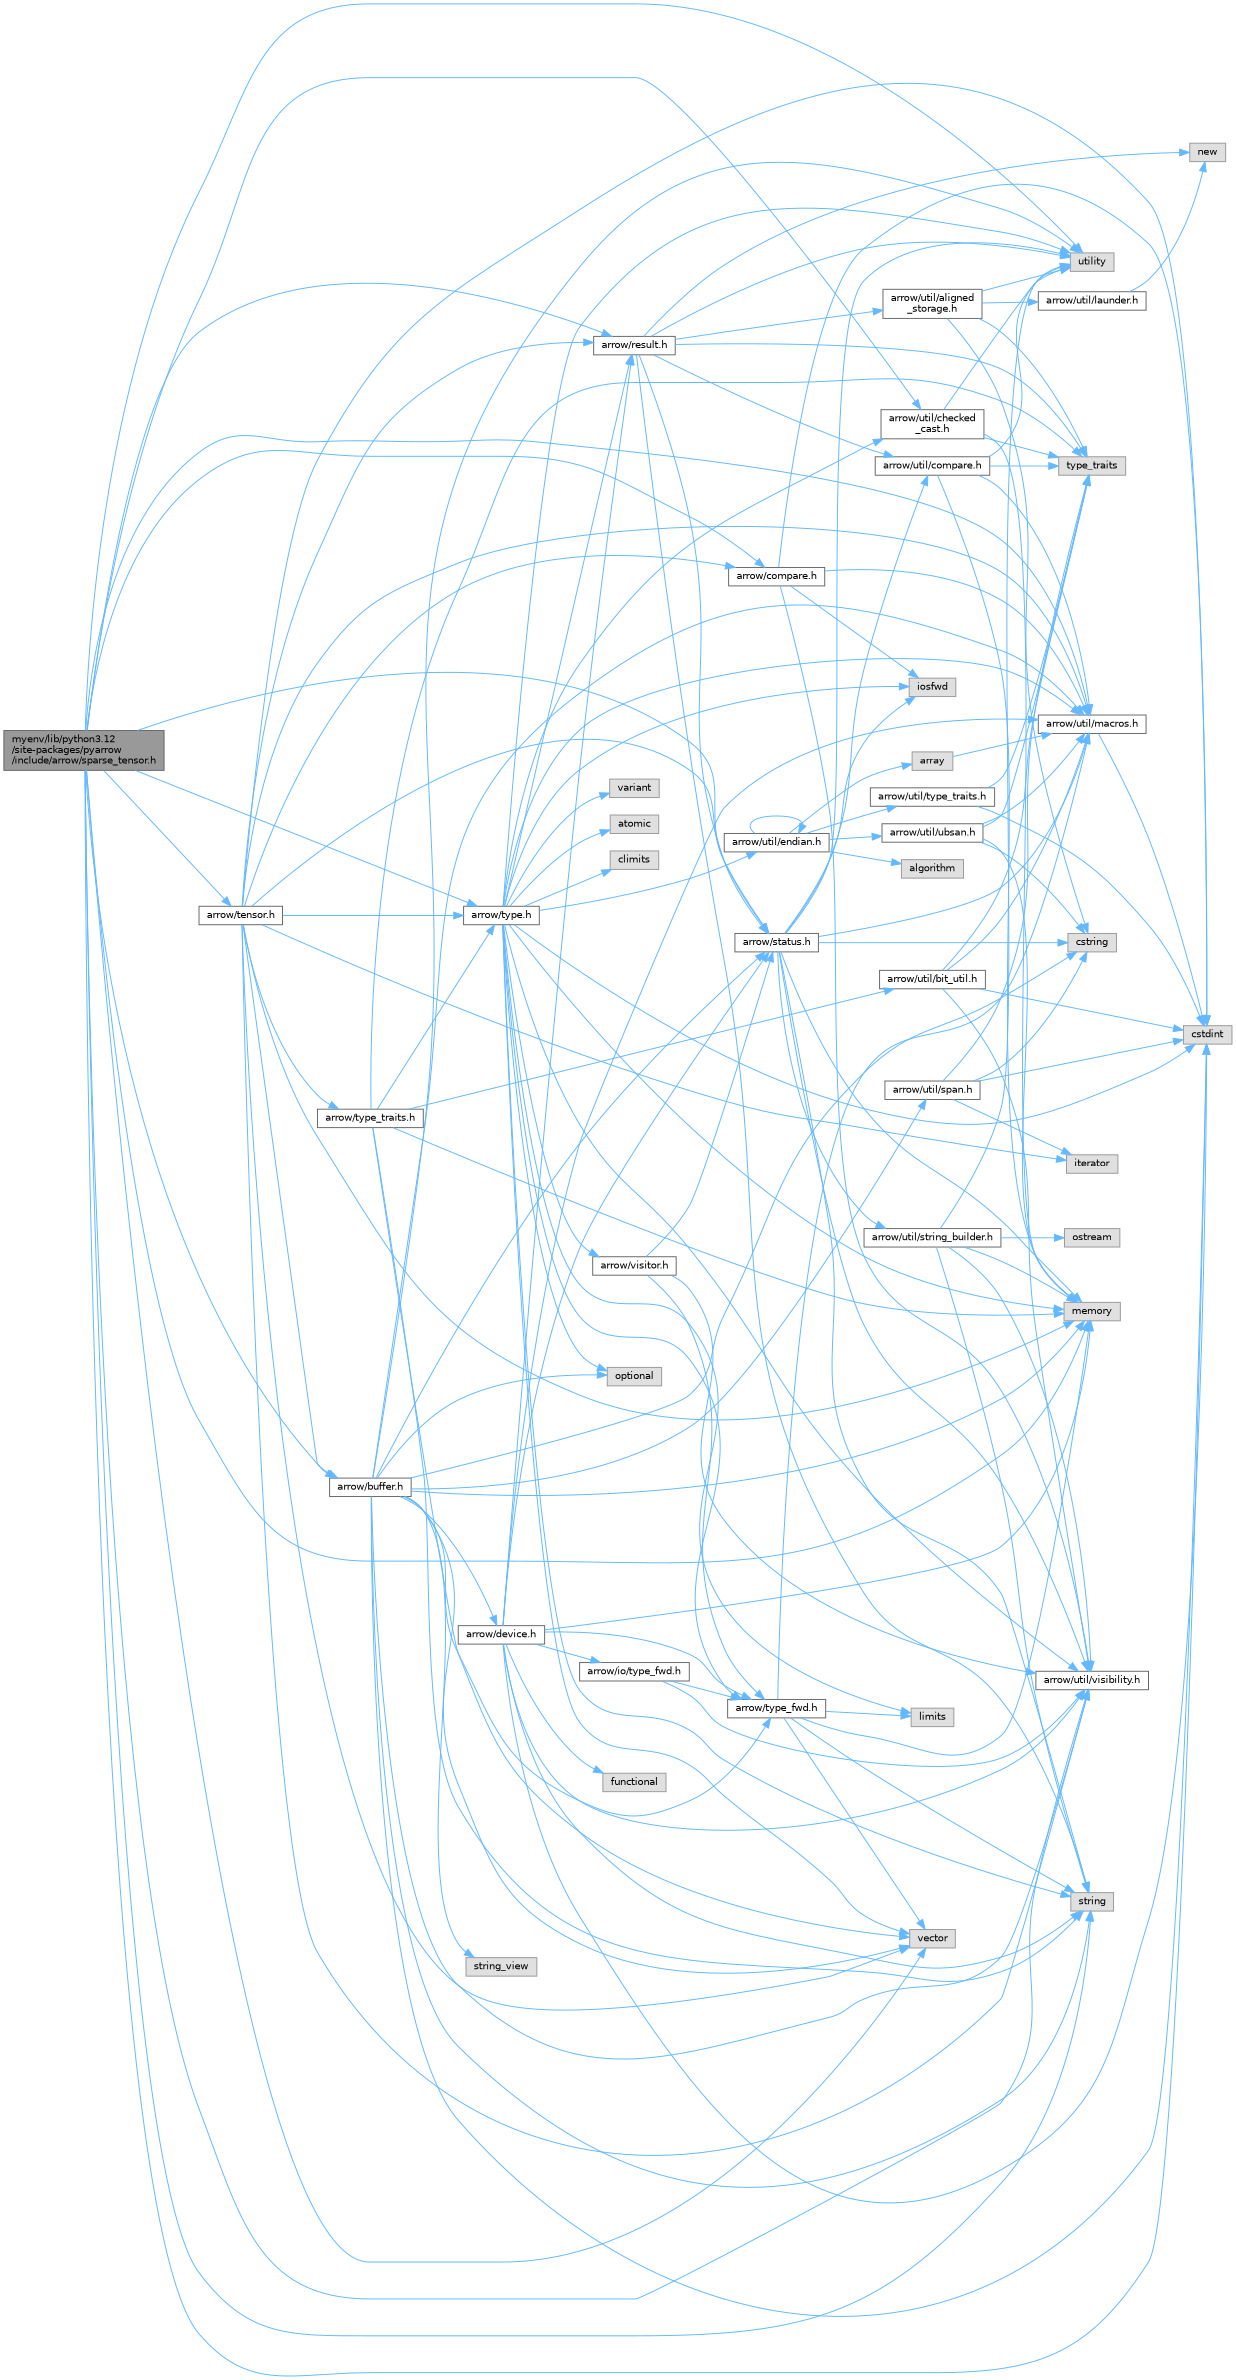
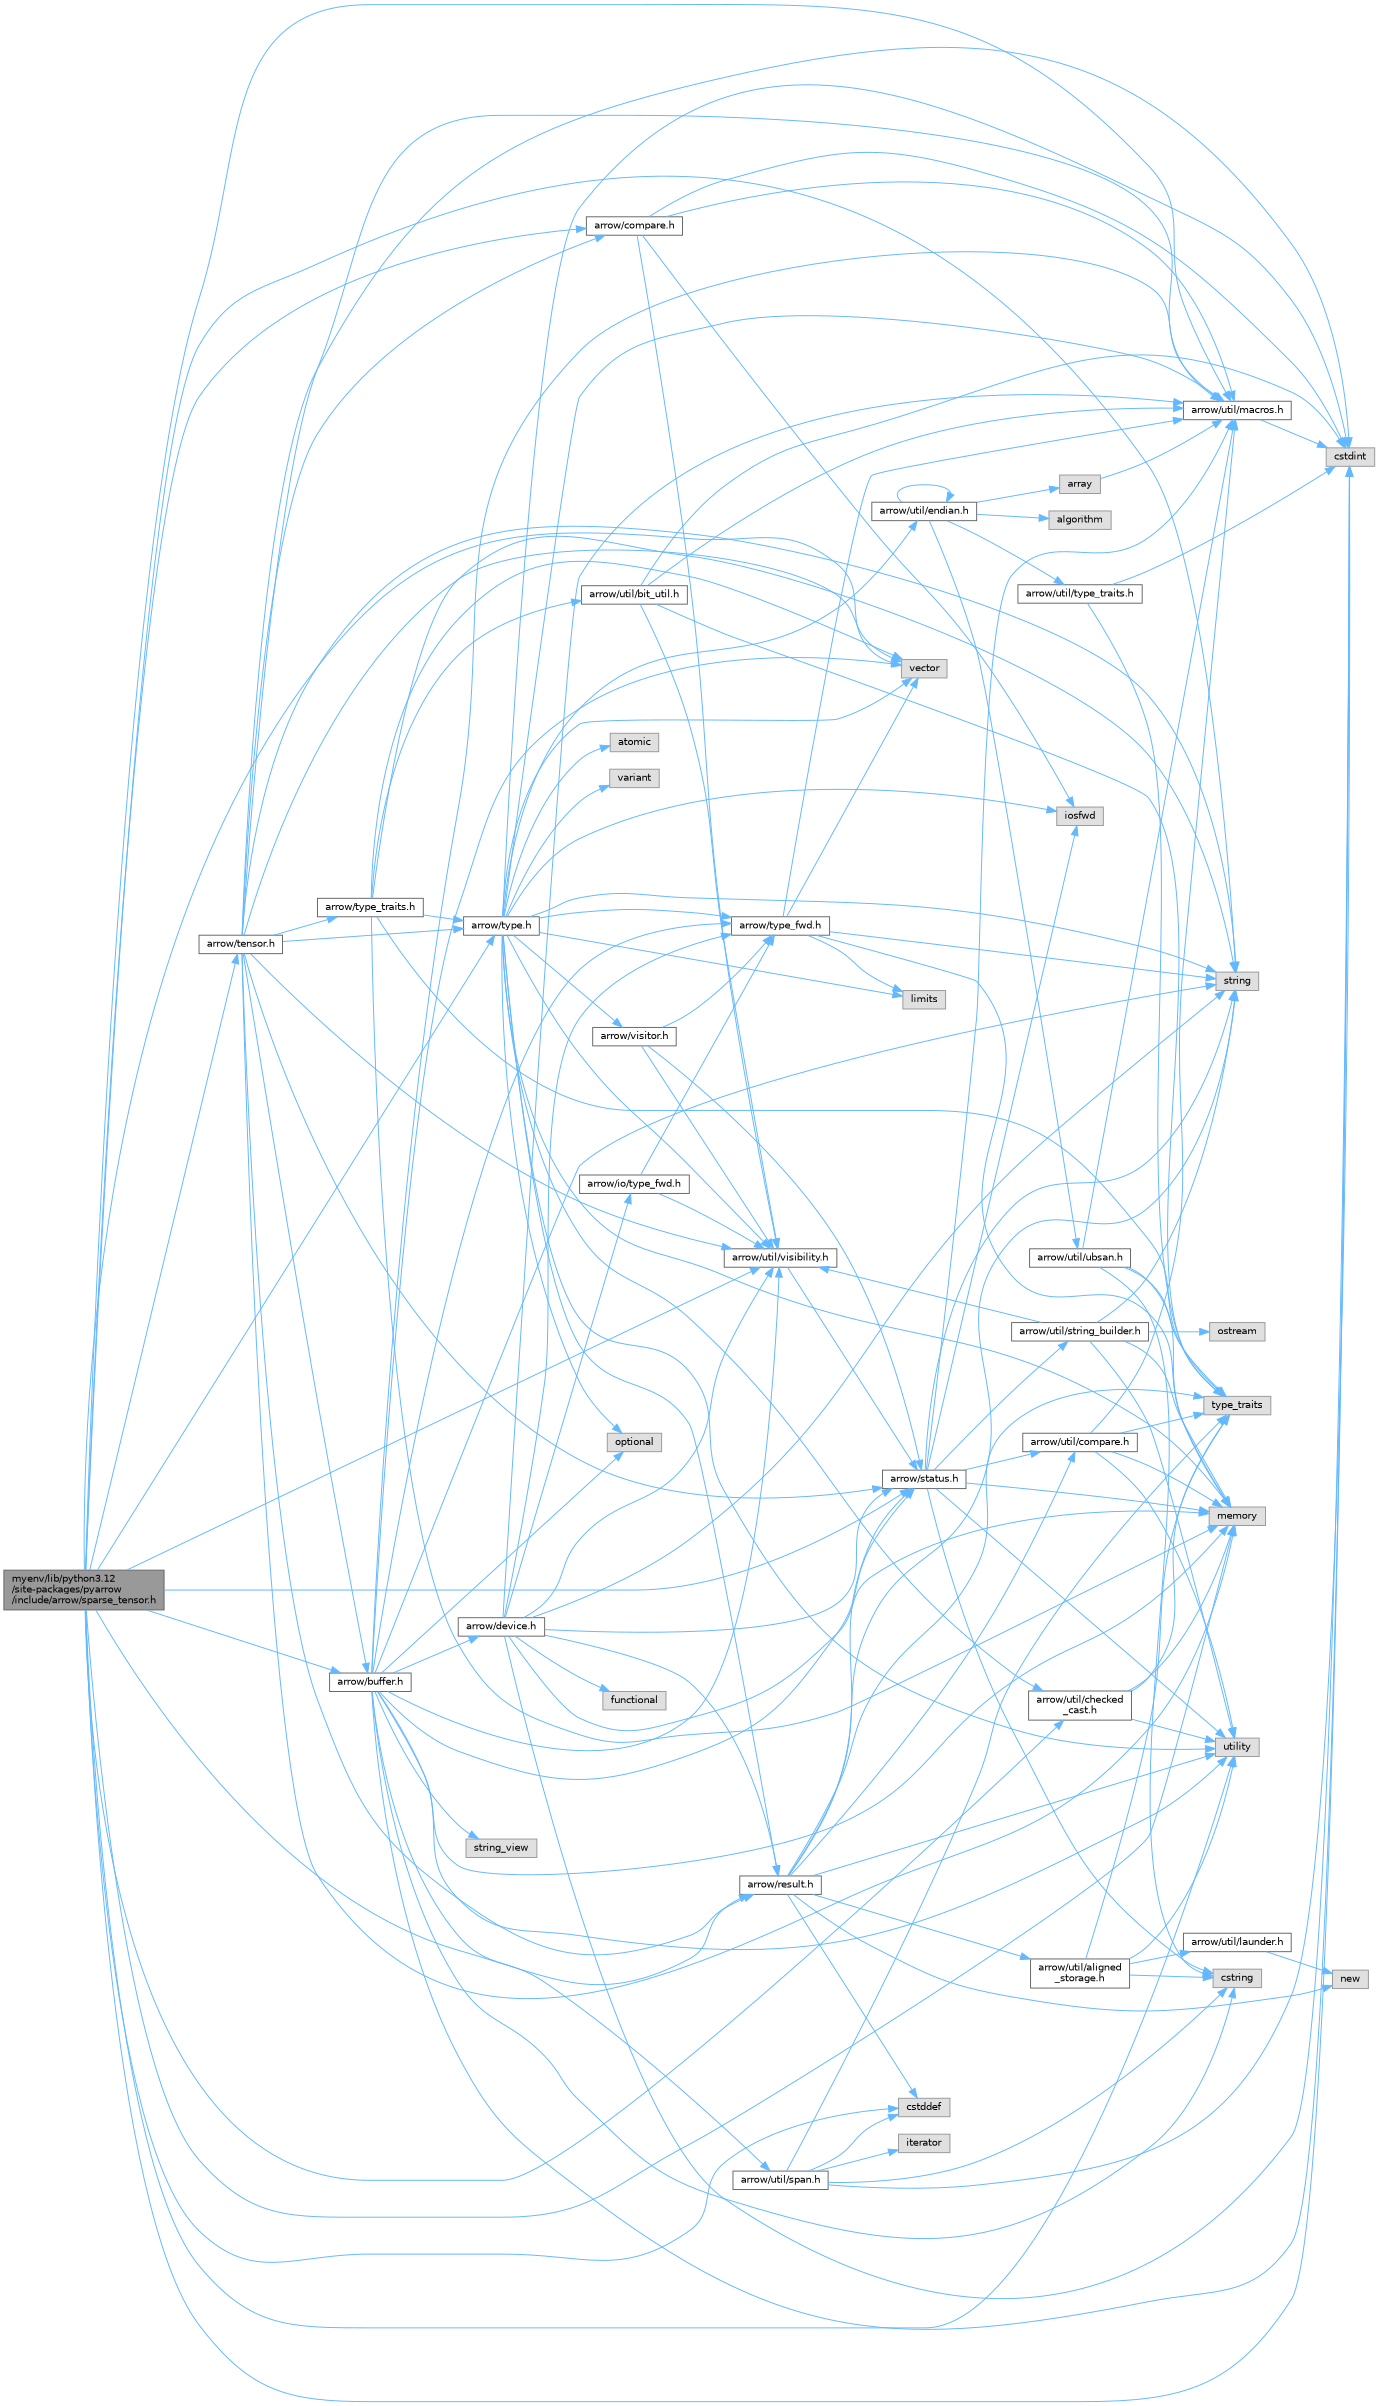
node "climits": removed
edge "arrow/tensor.h" -> "iterator": now "arrow/tensor.h" -> "string"
edge "arrow/status.h" -> "arrow/util/visibility.h": reversed
node "cstddef": added
